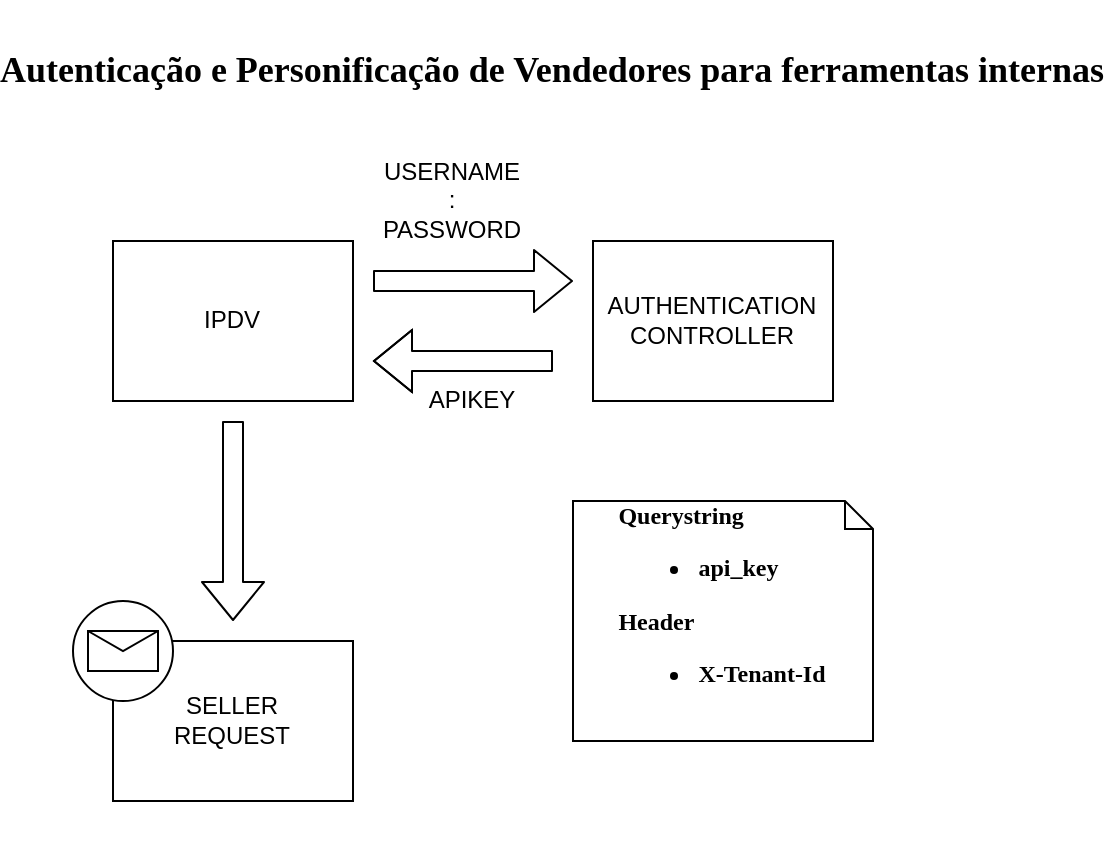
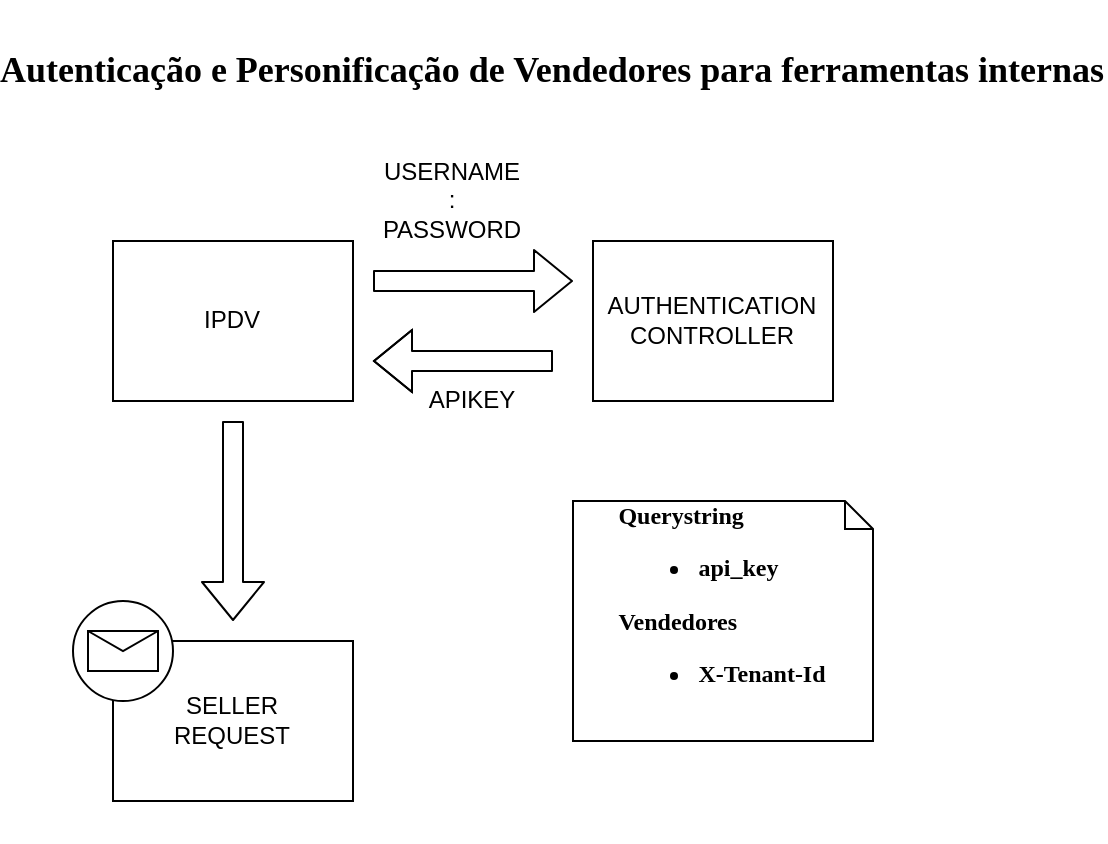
node "Querystring api_key Header X-Tenant-Id": label "Querystring api_key Header X-Tenant-Id" -> "Querystring api_key Vendedores X-Tenant-Id"
